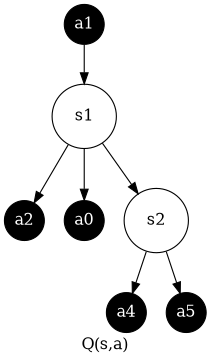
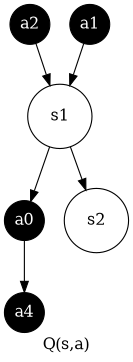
edge "s1" -> "a2": reversed
edge "s2" -> "a4": now "a0" -> "a4"
node "a5": removed
